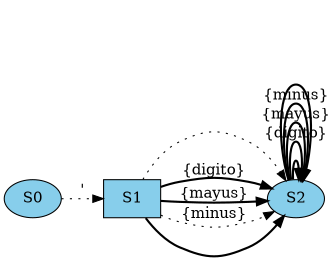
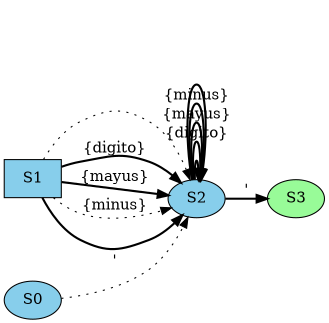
edge "S0" -> "S1": now "S0" -> "S2"
node "S3": added
